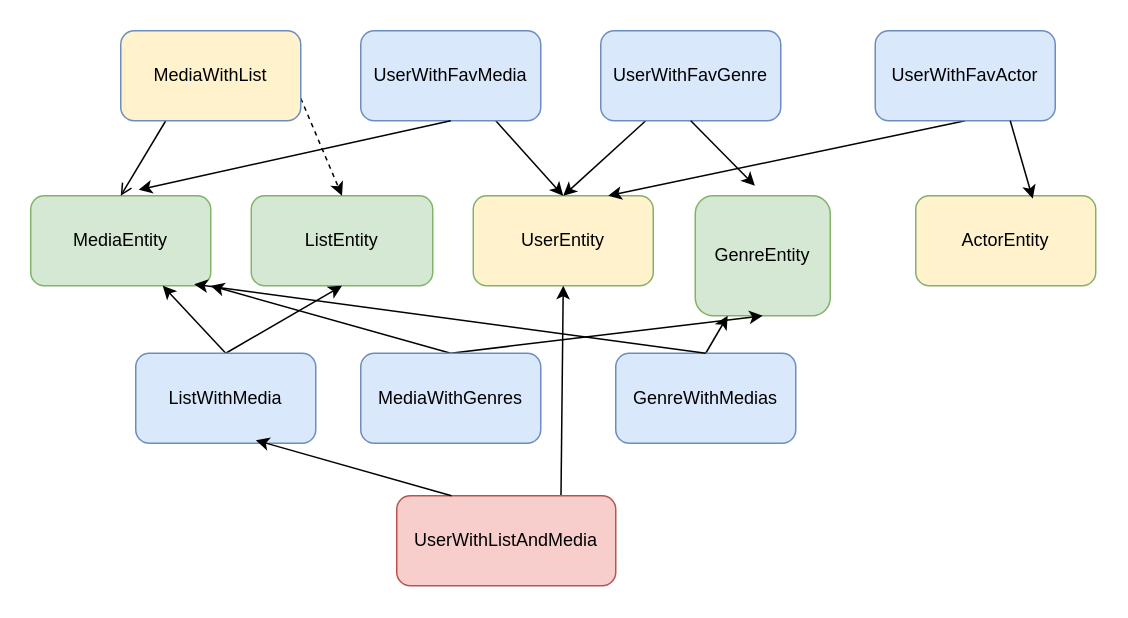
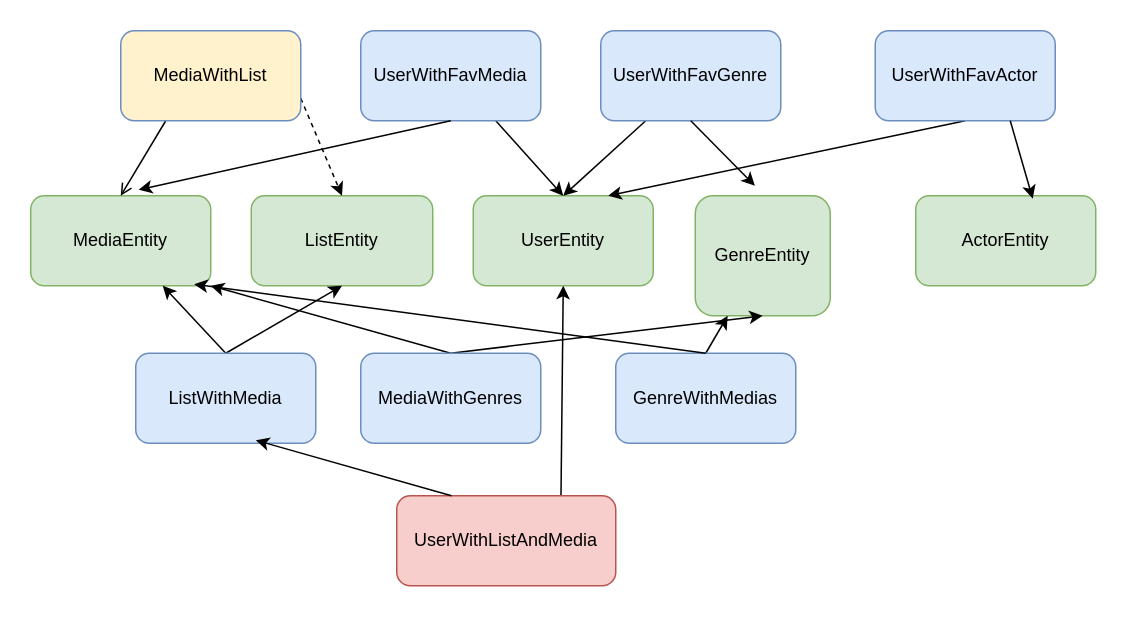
node "UserEntity": fillcolor #fff2cc -> #d5e8d4
node "ActorEntity": fillcolor #fff2cc -> #d5e8d4
